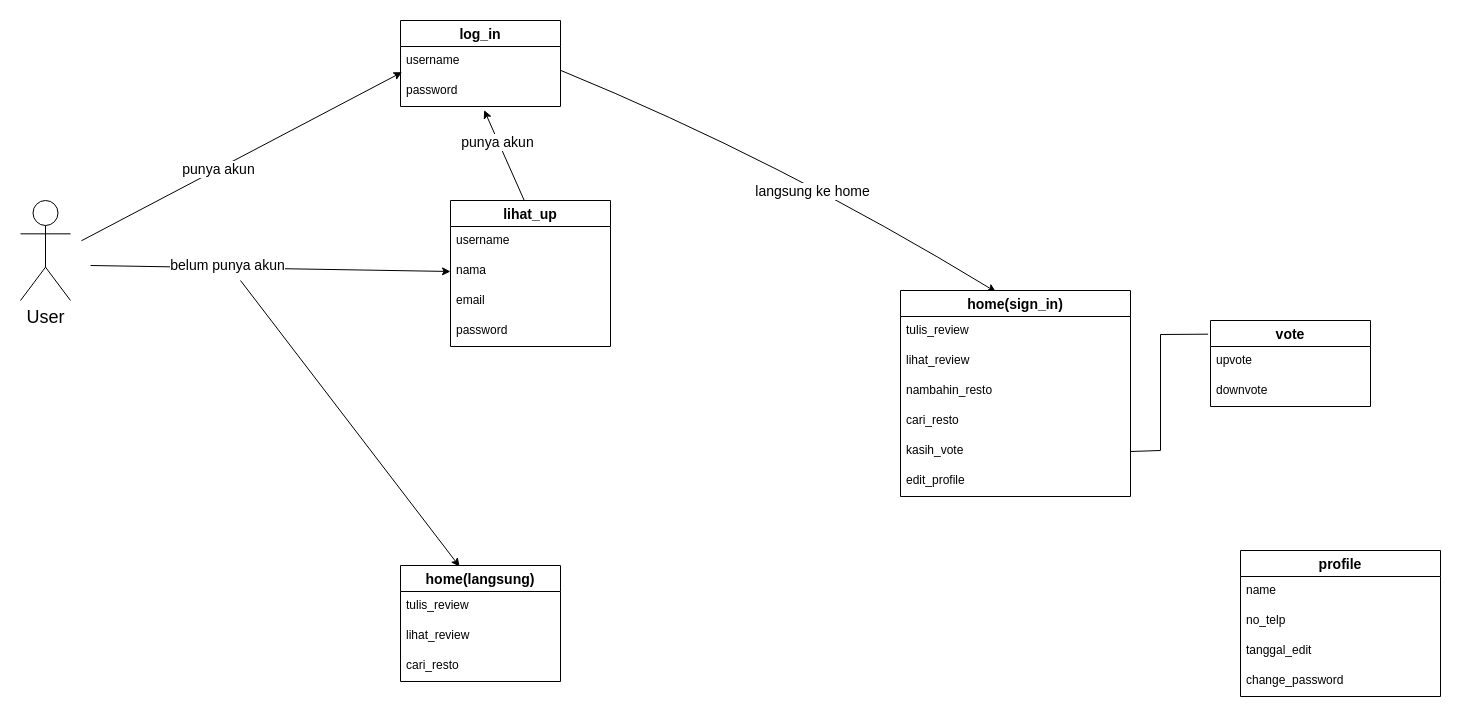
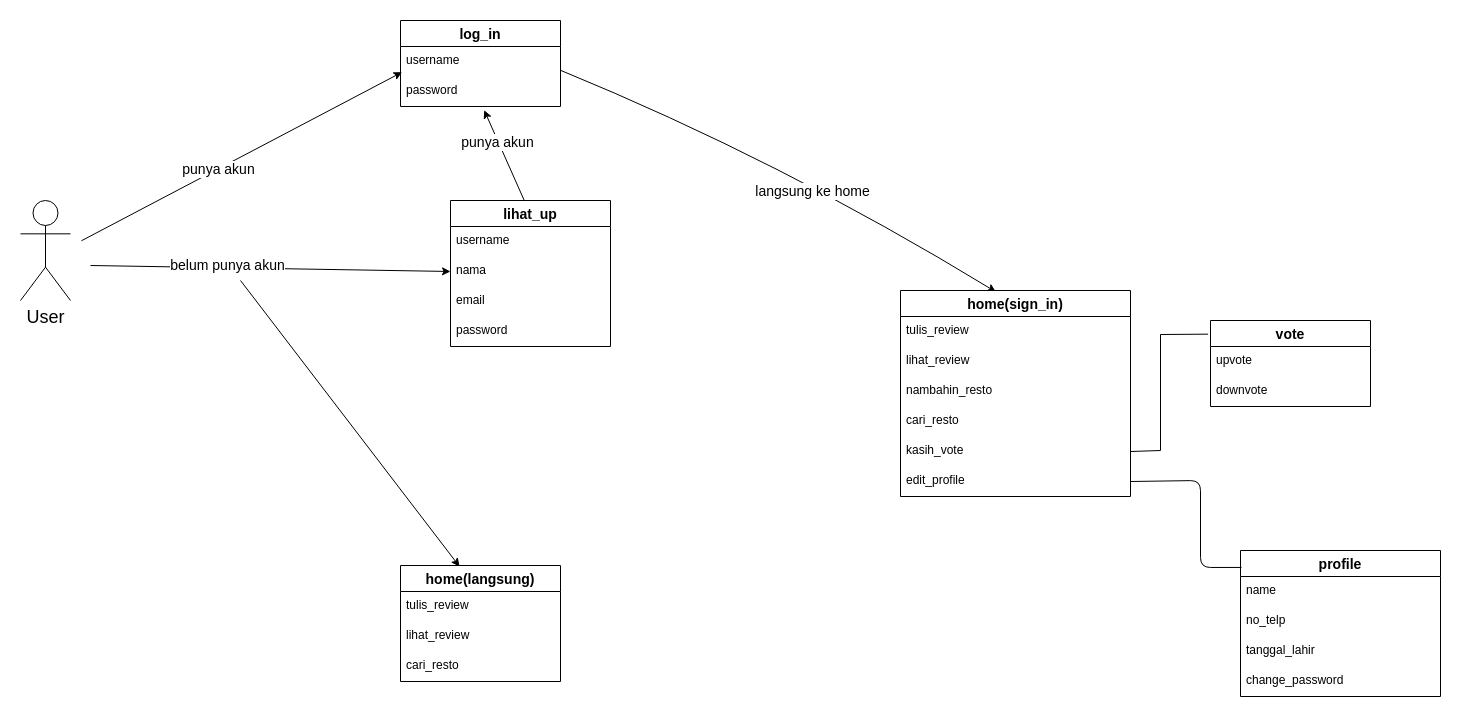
edge "edit_profile" -- "profile": added
node "tanggal_edit": label "tanggal_edit" -> "tanggal_lahir"
